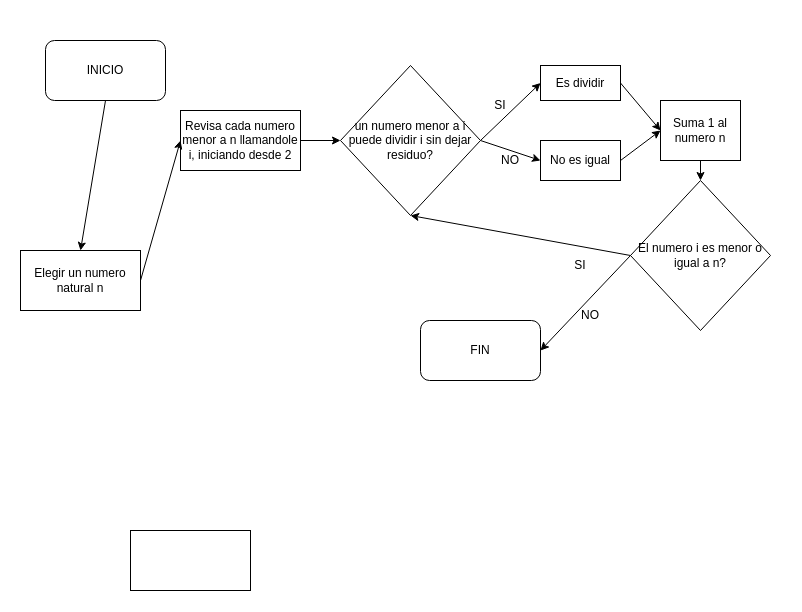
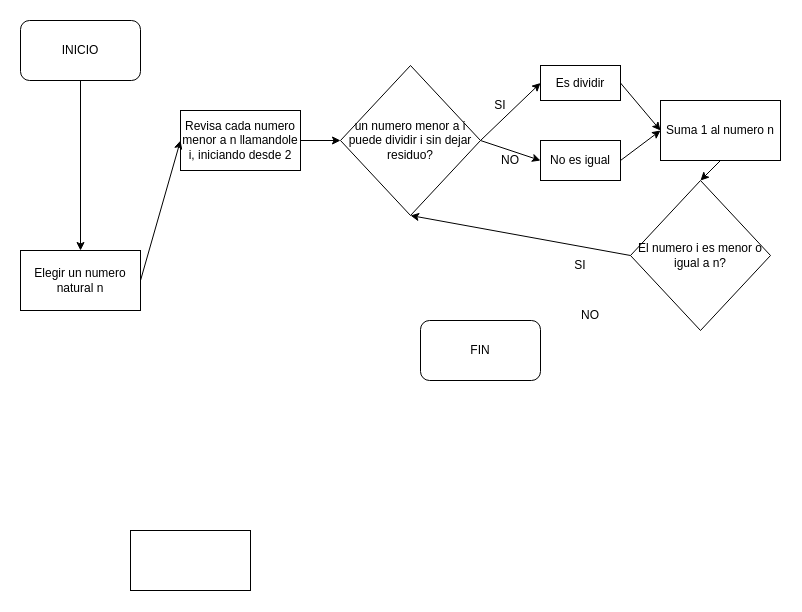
node "INICIO": moved (106, 71) -> (81, 51)
node "Suma 1 al numero n": size 80x60 -> 120x60
edge "El numero i es menor o igual a n?" -> "FIN": removed
